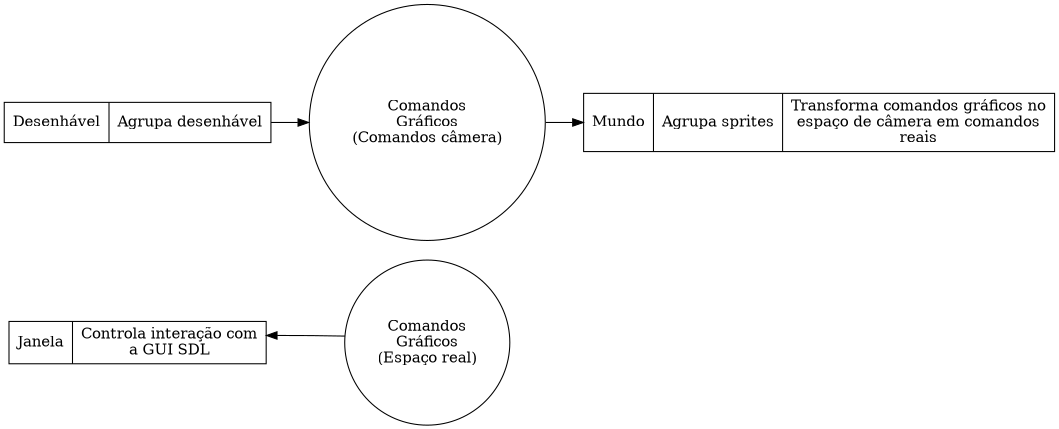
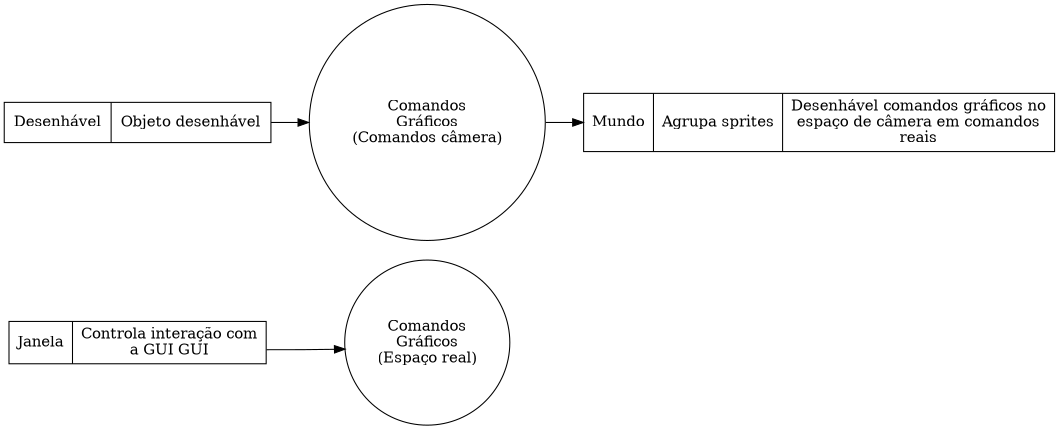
node "Mundo": text "Transforma comandos gráficos no" -> "Desenhável comandos gráficos no"
node "Desenhável": text "Agrupa desenhável" -> "Objeto desenhável"
edge "Comandos Gráficos (Espaço real)" -> "Janela": reversed
node "Janela": text "a GUI SDL" -> "a GUI GUI"
